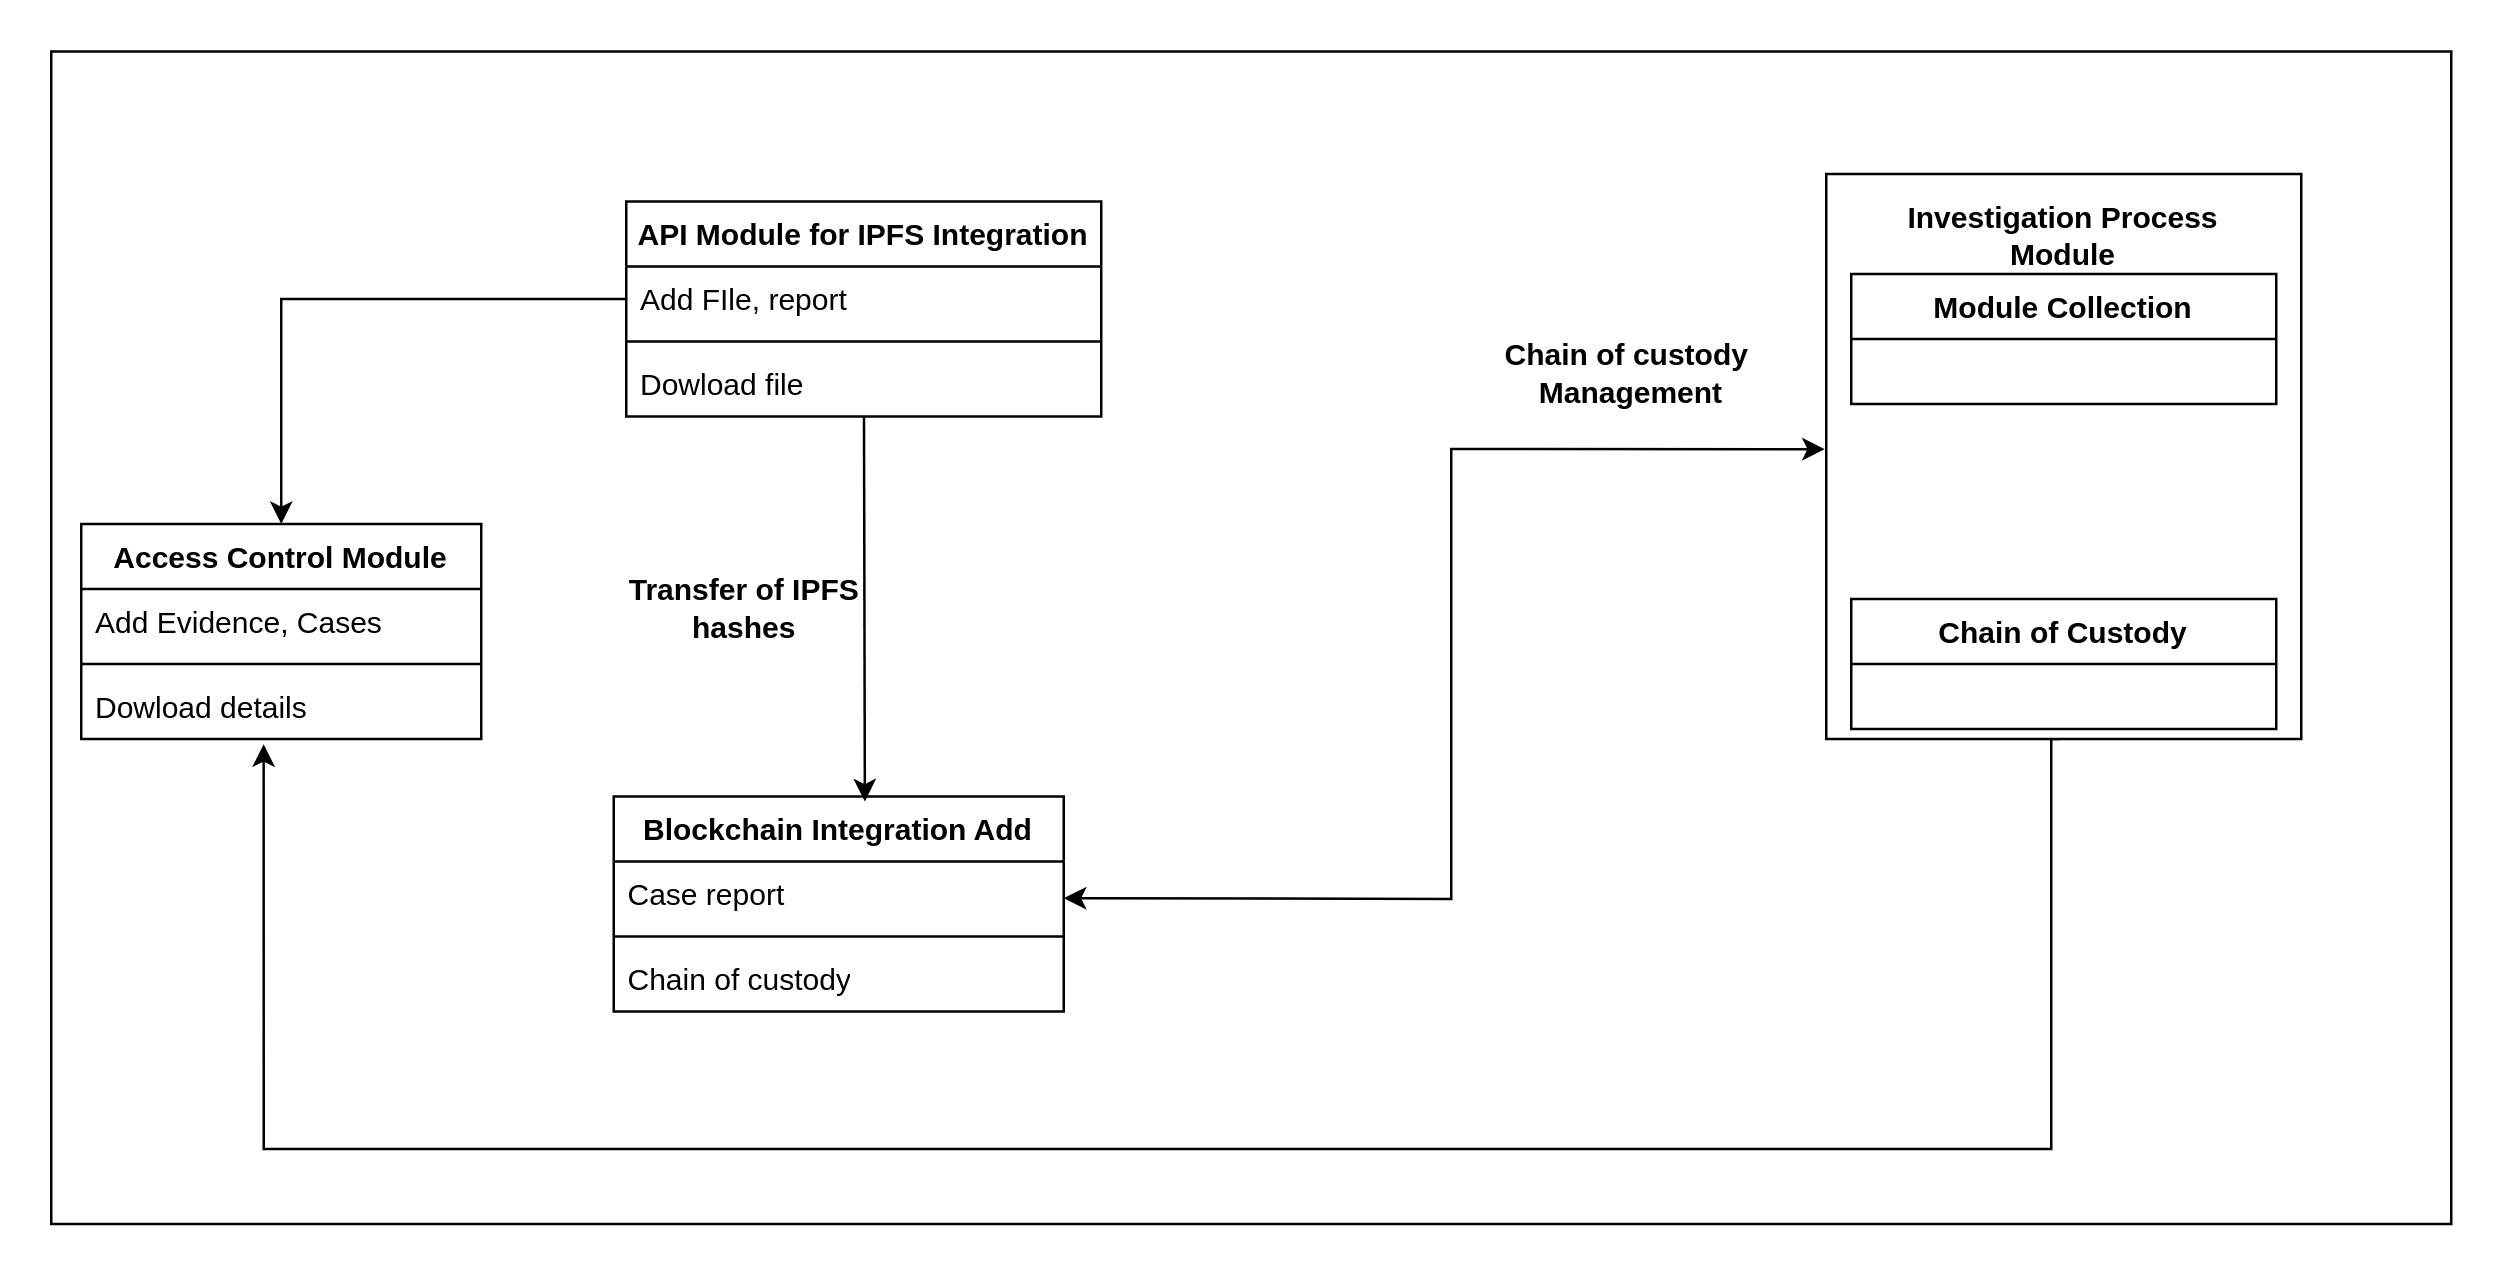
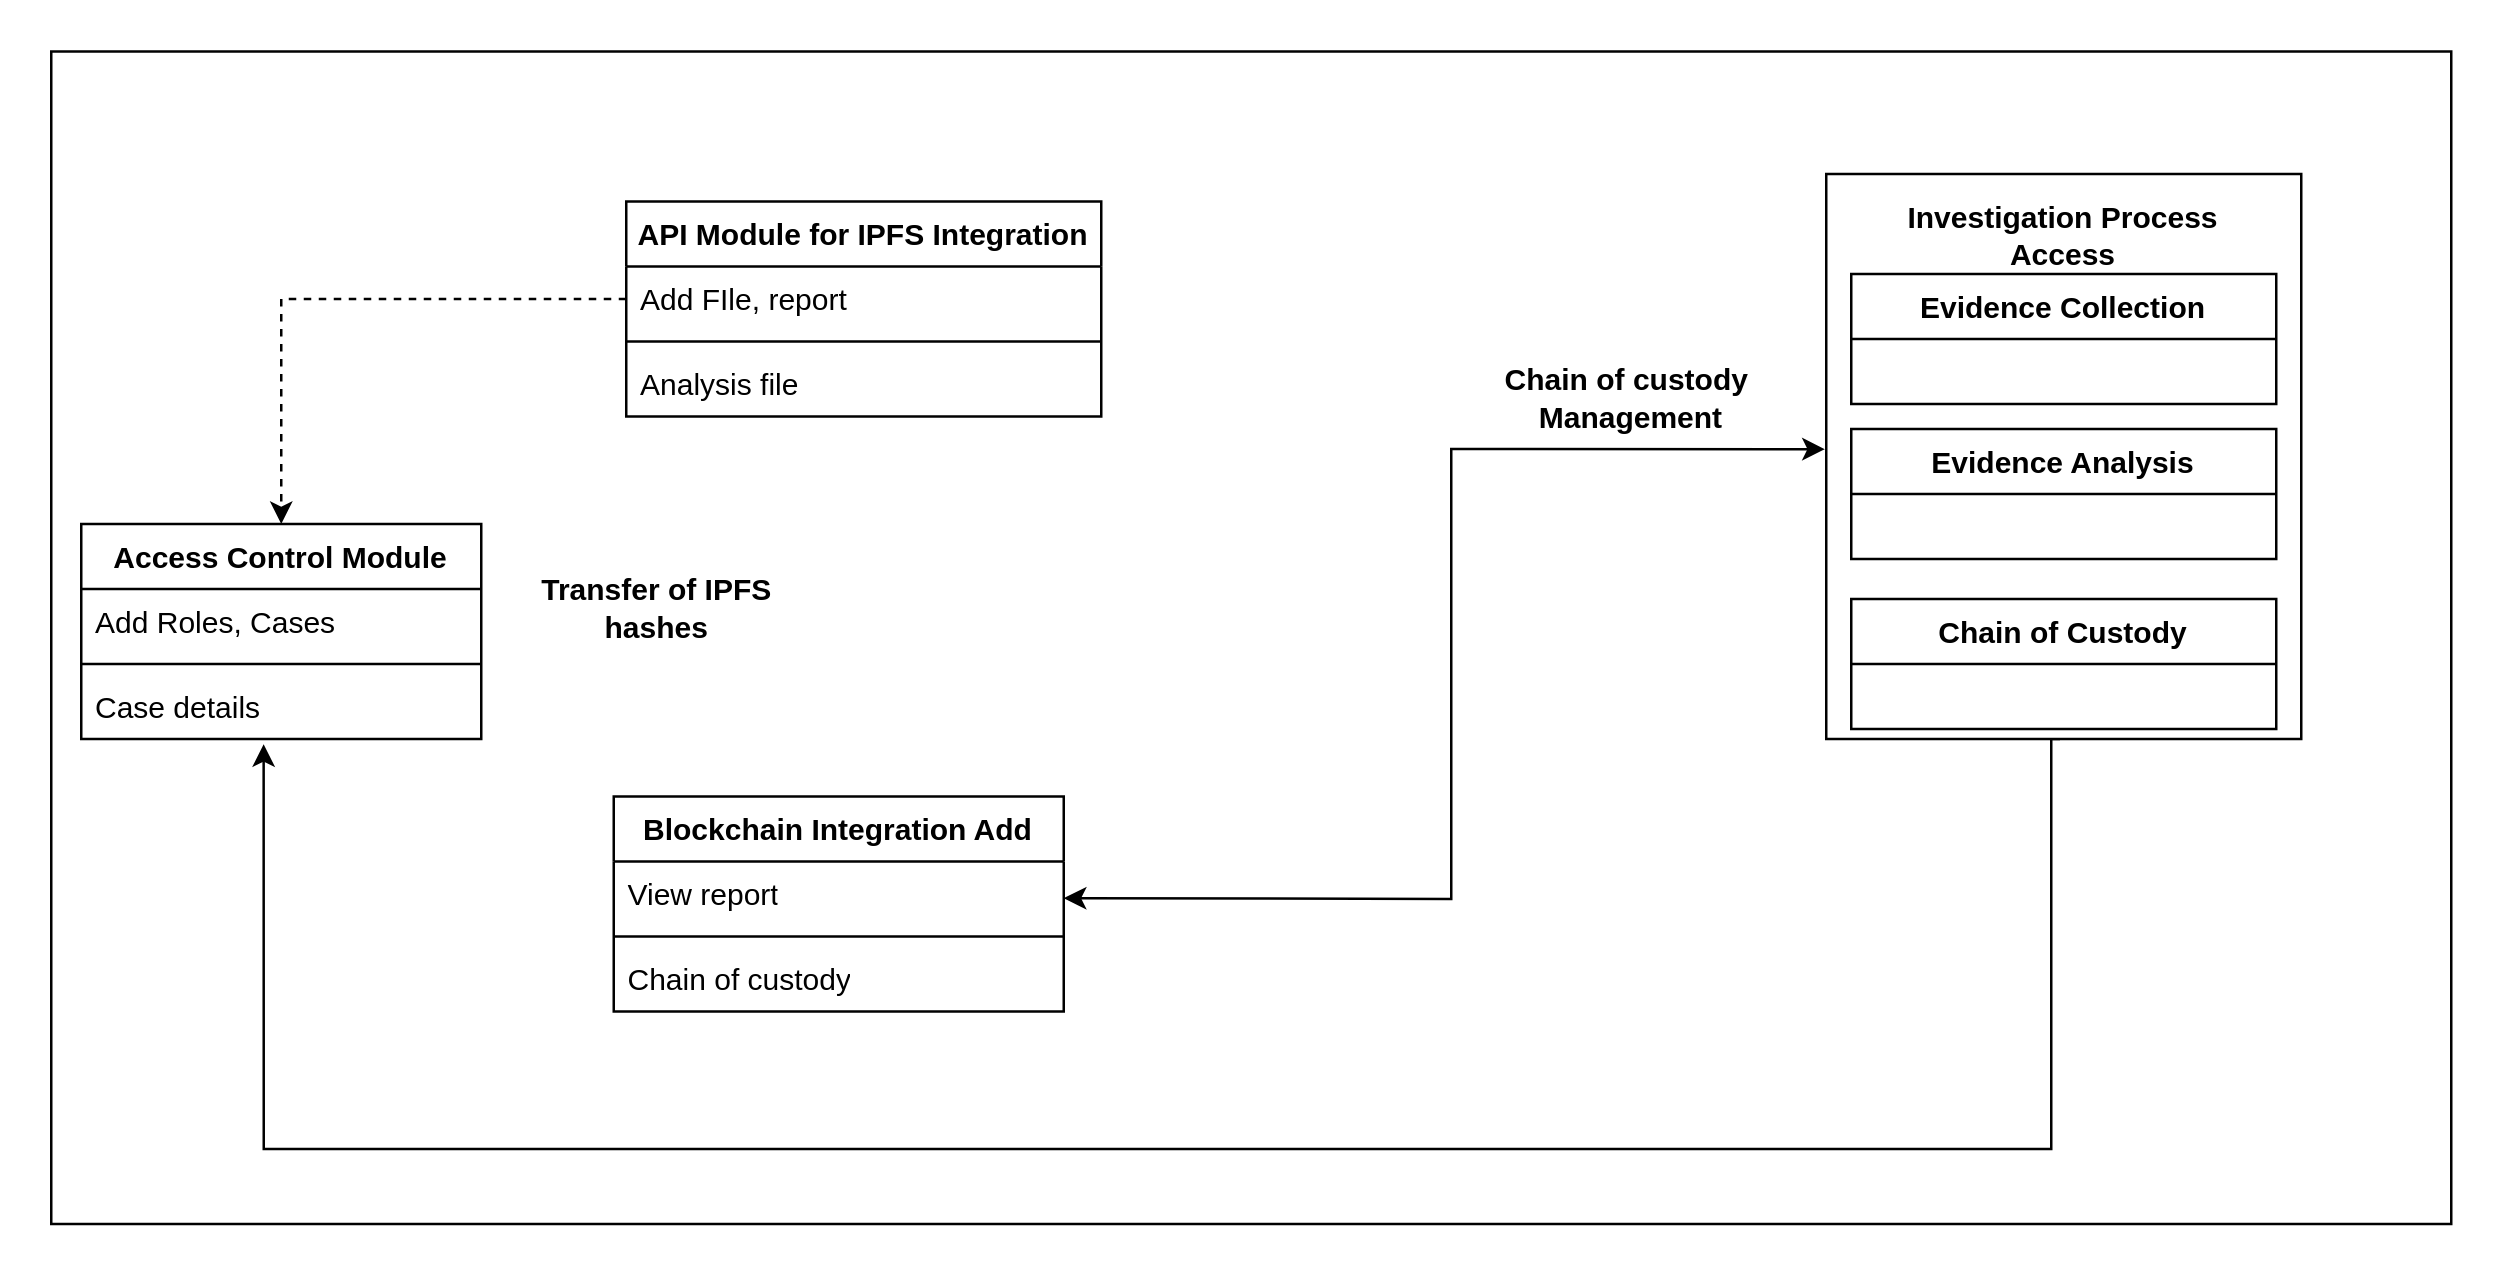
node "Investigation Process Module": label "Investigation Process Module" -> "Investigation Process Access"
edge "Add FIle, report" -> "Access Control Module": style solid -> dashed
node "Module Collection": label "Module Collection" -> "Evidence Collection"
node "Chain of custody Management": moved (1626, 374) -> (1626, 399)
node "Dowload file": label "Dowload file" -> "Analysis file"
node "Evidence Analysis": added
edge "API Module for IPFS Integration" -> "Blockchain Integration Add": removed
node "Transfer of IPFS hashes": moved (745, 609) -> (658, 609)
node "Add Evidence, Cases": label "Add Evidence, Cases" -> "Add Roles, Cases"
node "Dowload details": label "Dowload details" -> "Case details"
node "Case report": label "Case report" -> "View report"
